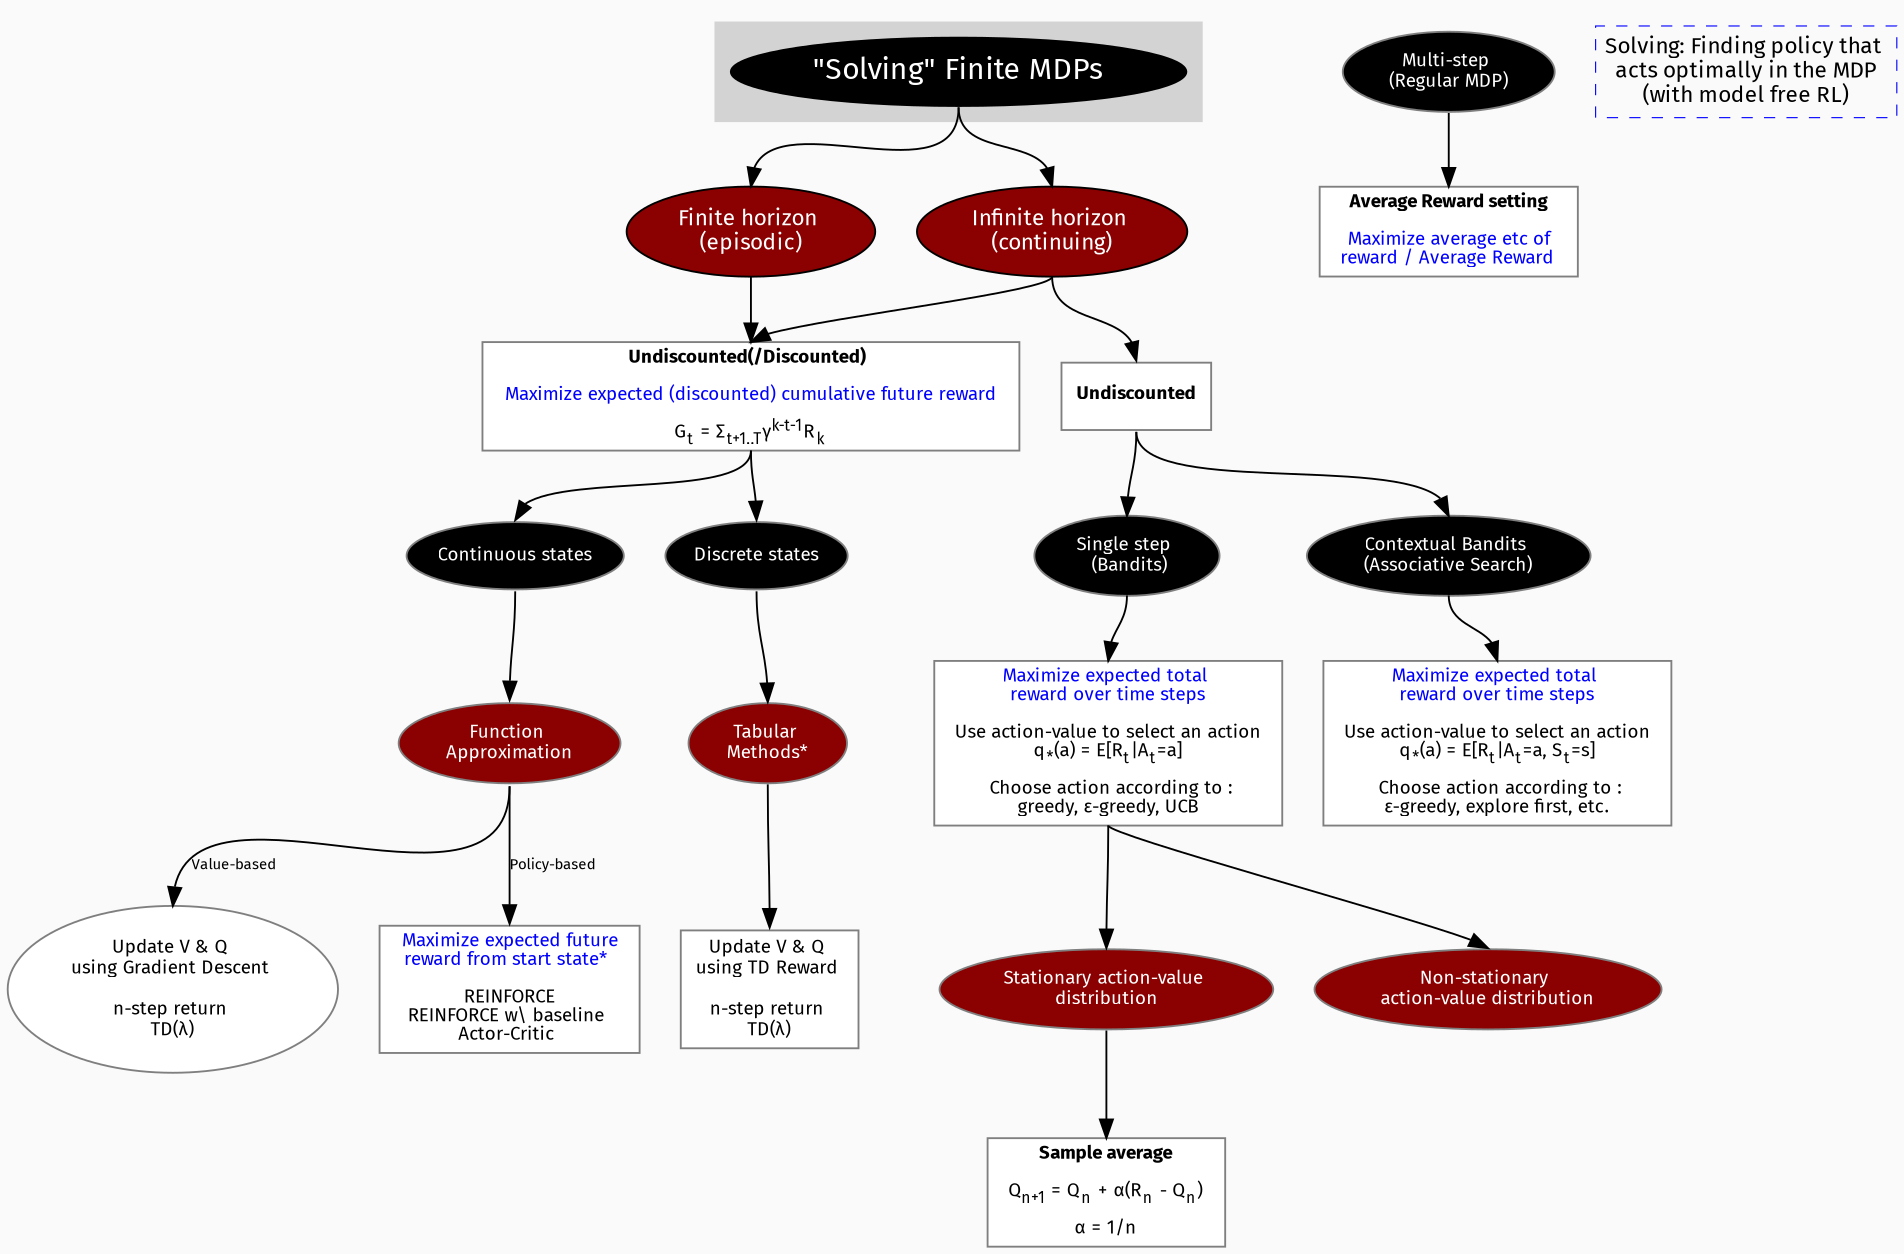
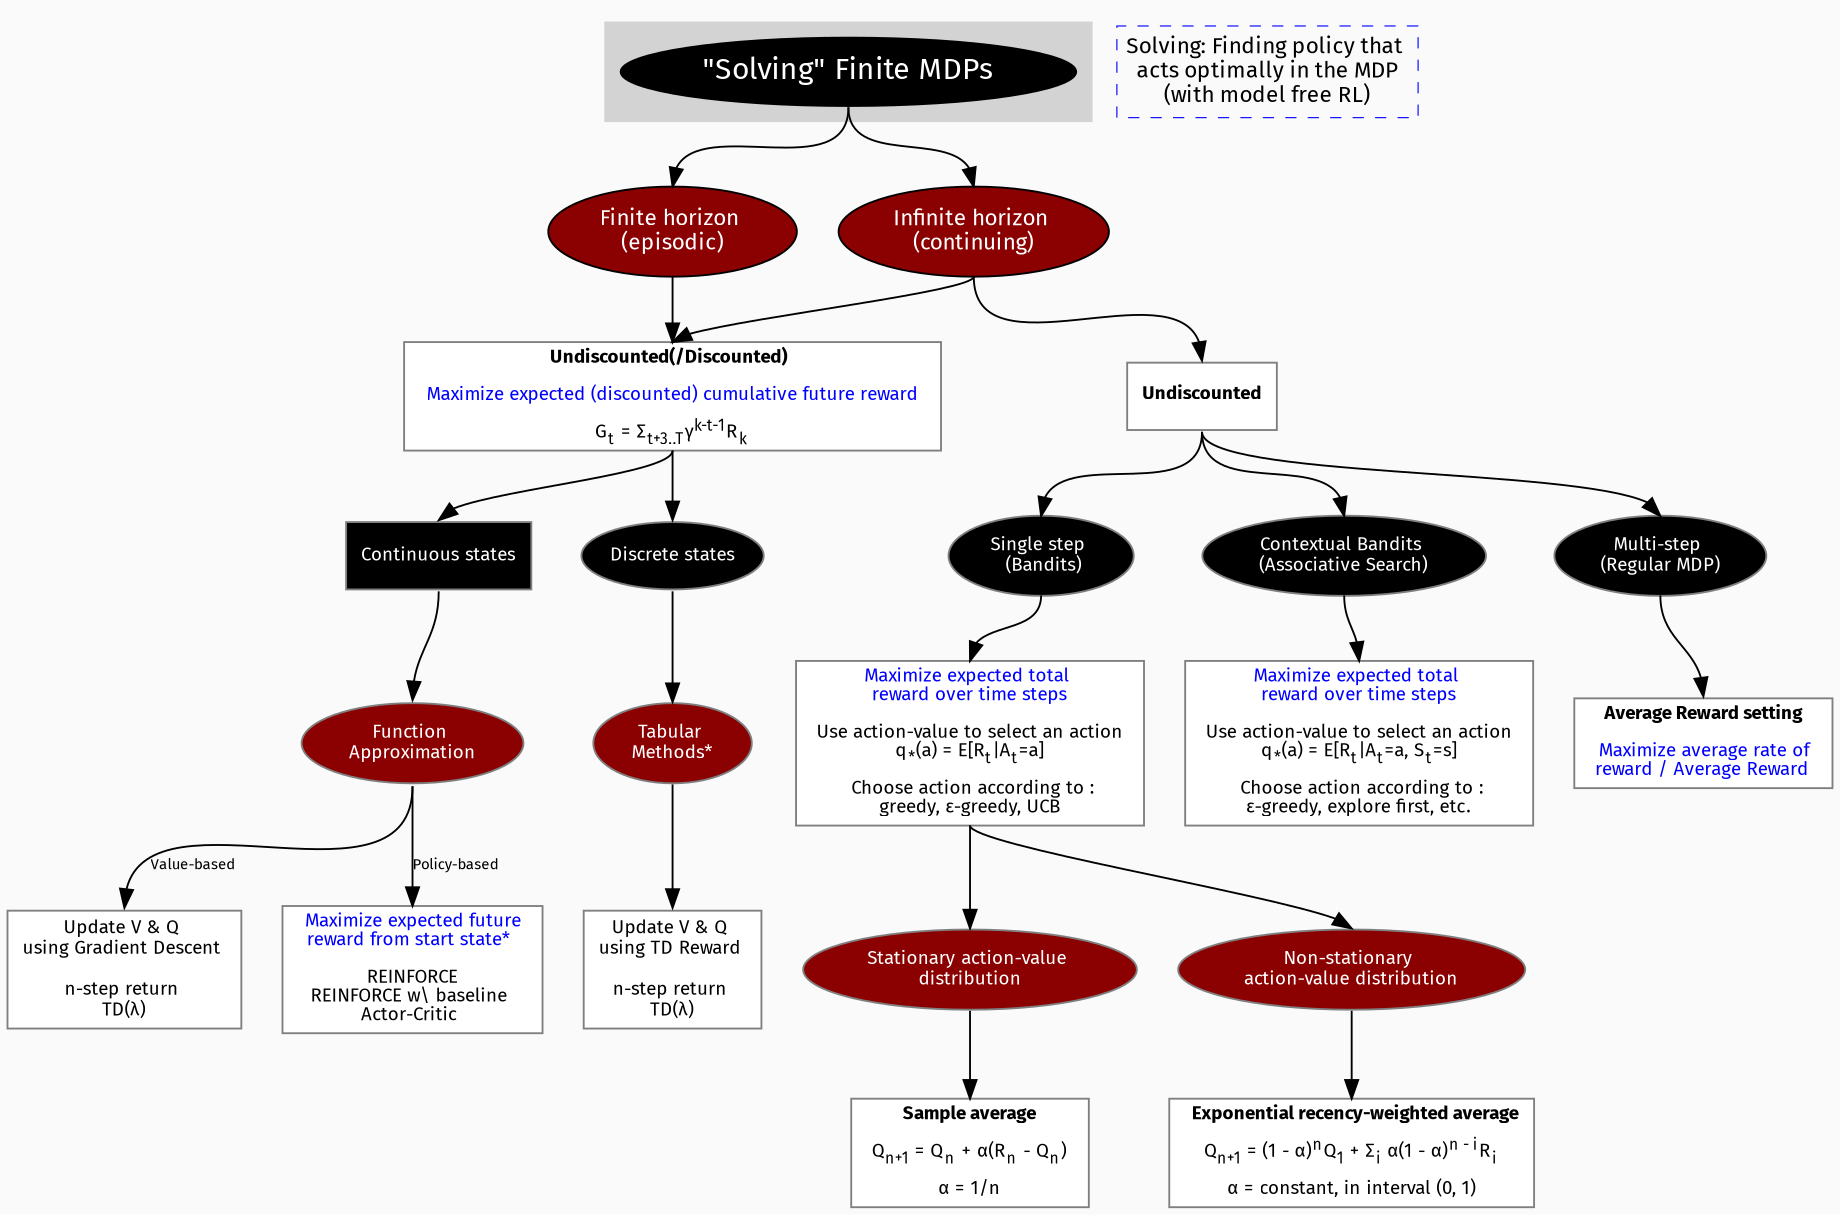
node "Average Reward setting": text "Maximize average etc of" -> "Maximize average rate of"
node "Undiscounted(/Discounted)": text "t+1..T" -> "t+3..T"
edge "Undiscounted" -> "Multi-step (Regular MDP)": added
node "Continuous states": shape ellipse -> box
node "Update V & Q using Gradient Descent n-step return TD(λ)": shape ellipse -> box
node "Exponential recency-weighted average": added
